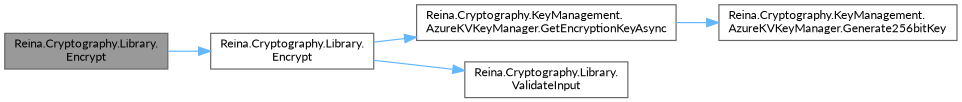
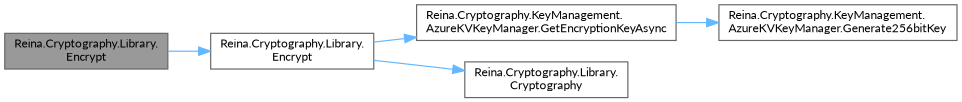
node "Reina.Cryptography.Library. ValidateInput": label "Reina.Cryptography.Library. ValidateInput" -> "Reina.Cryptography.Library. Cryptography"
